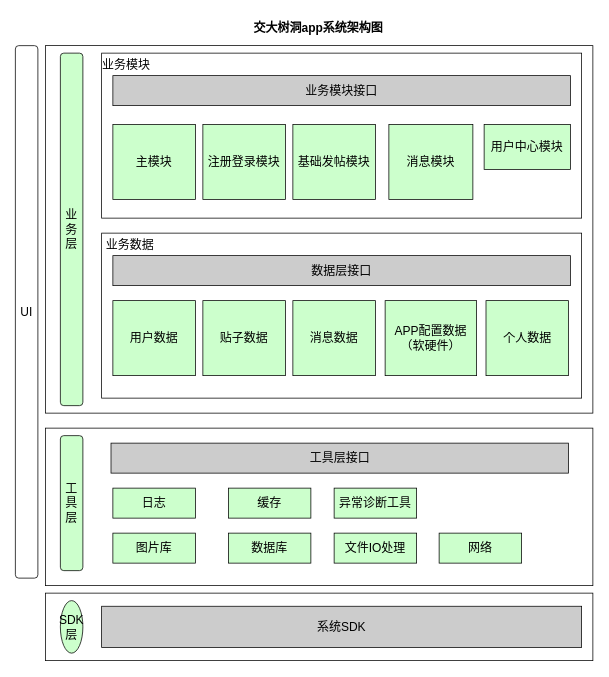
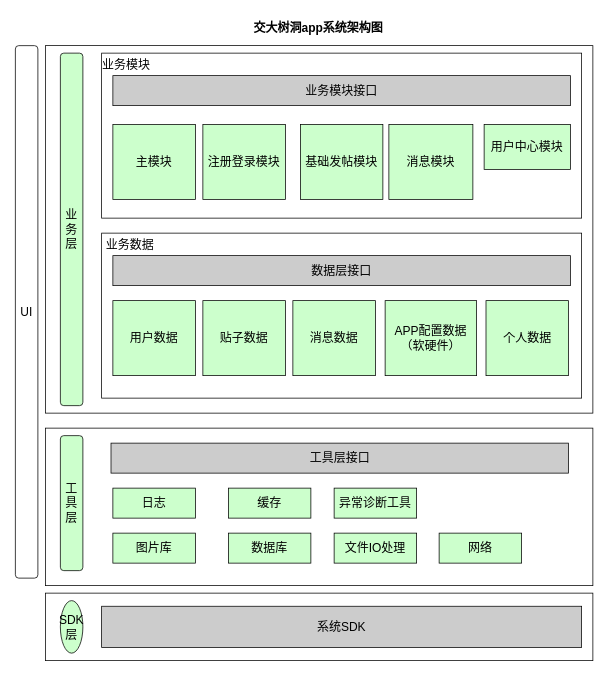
node "基础发帖模块": moved (334, 162) -> (342, 162)
